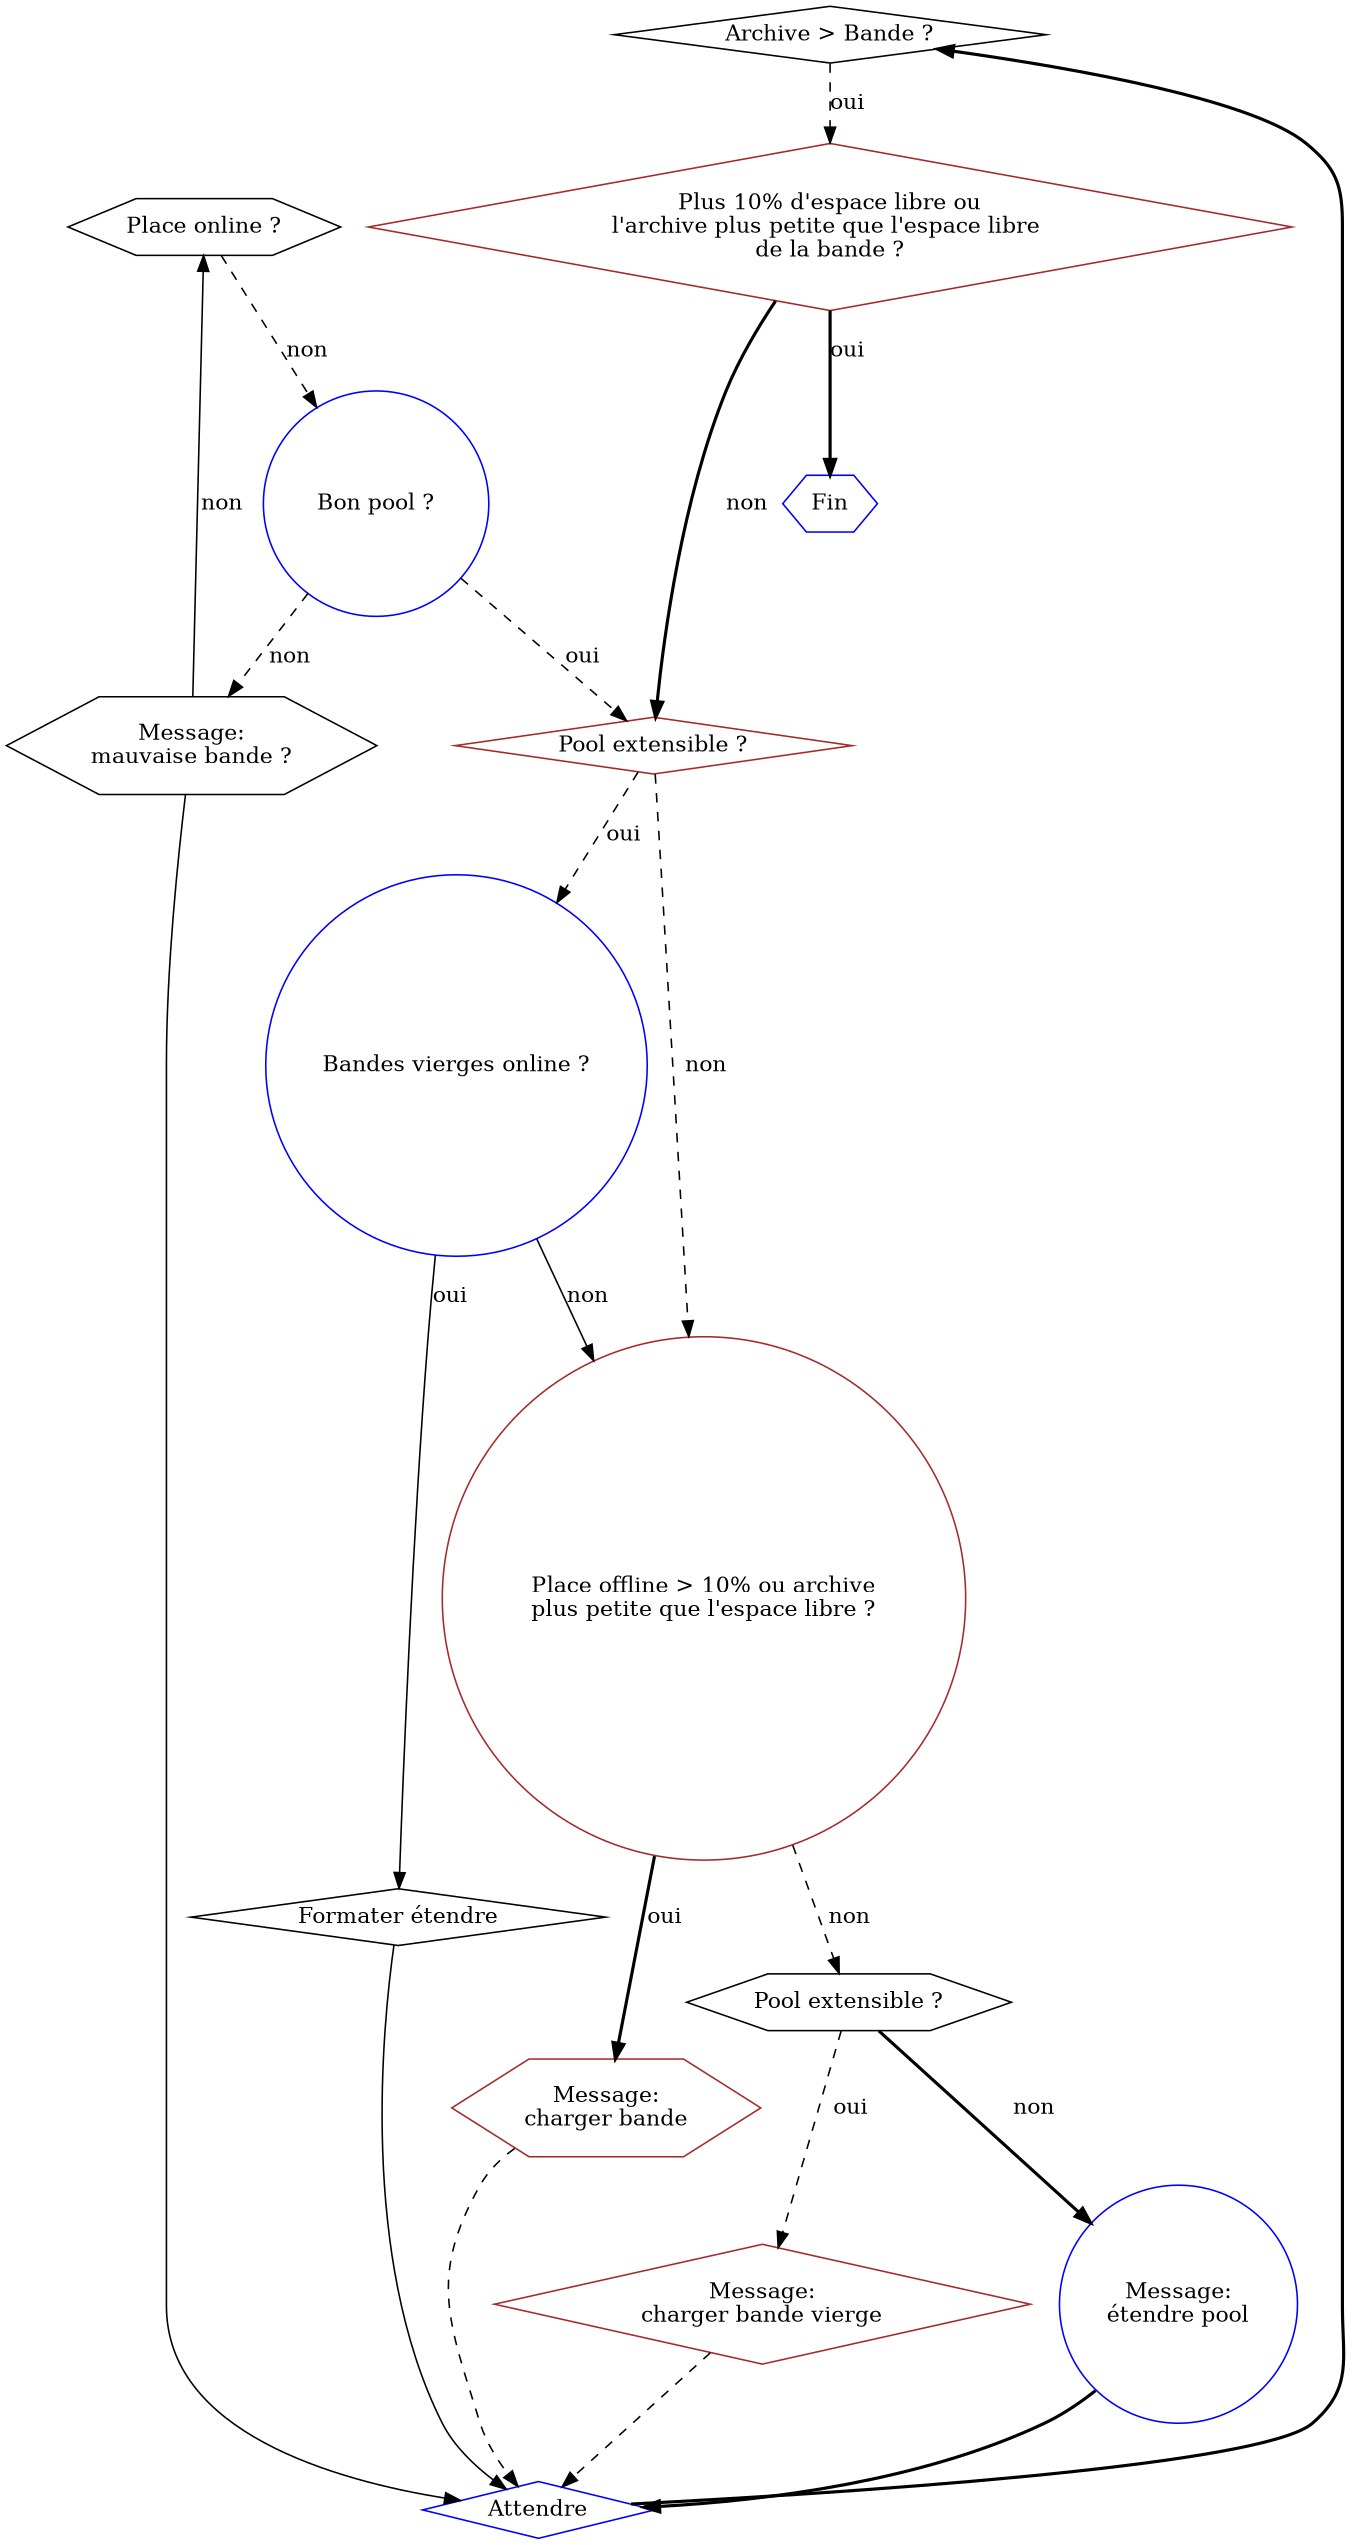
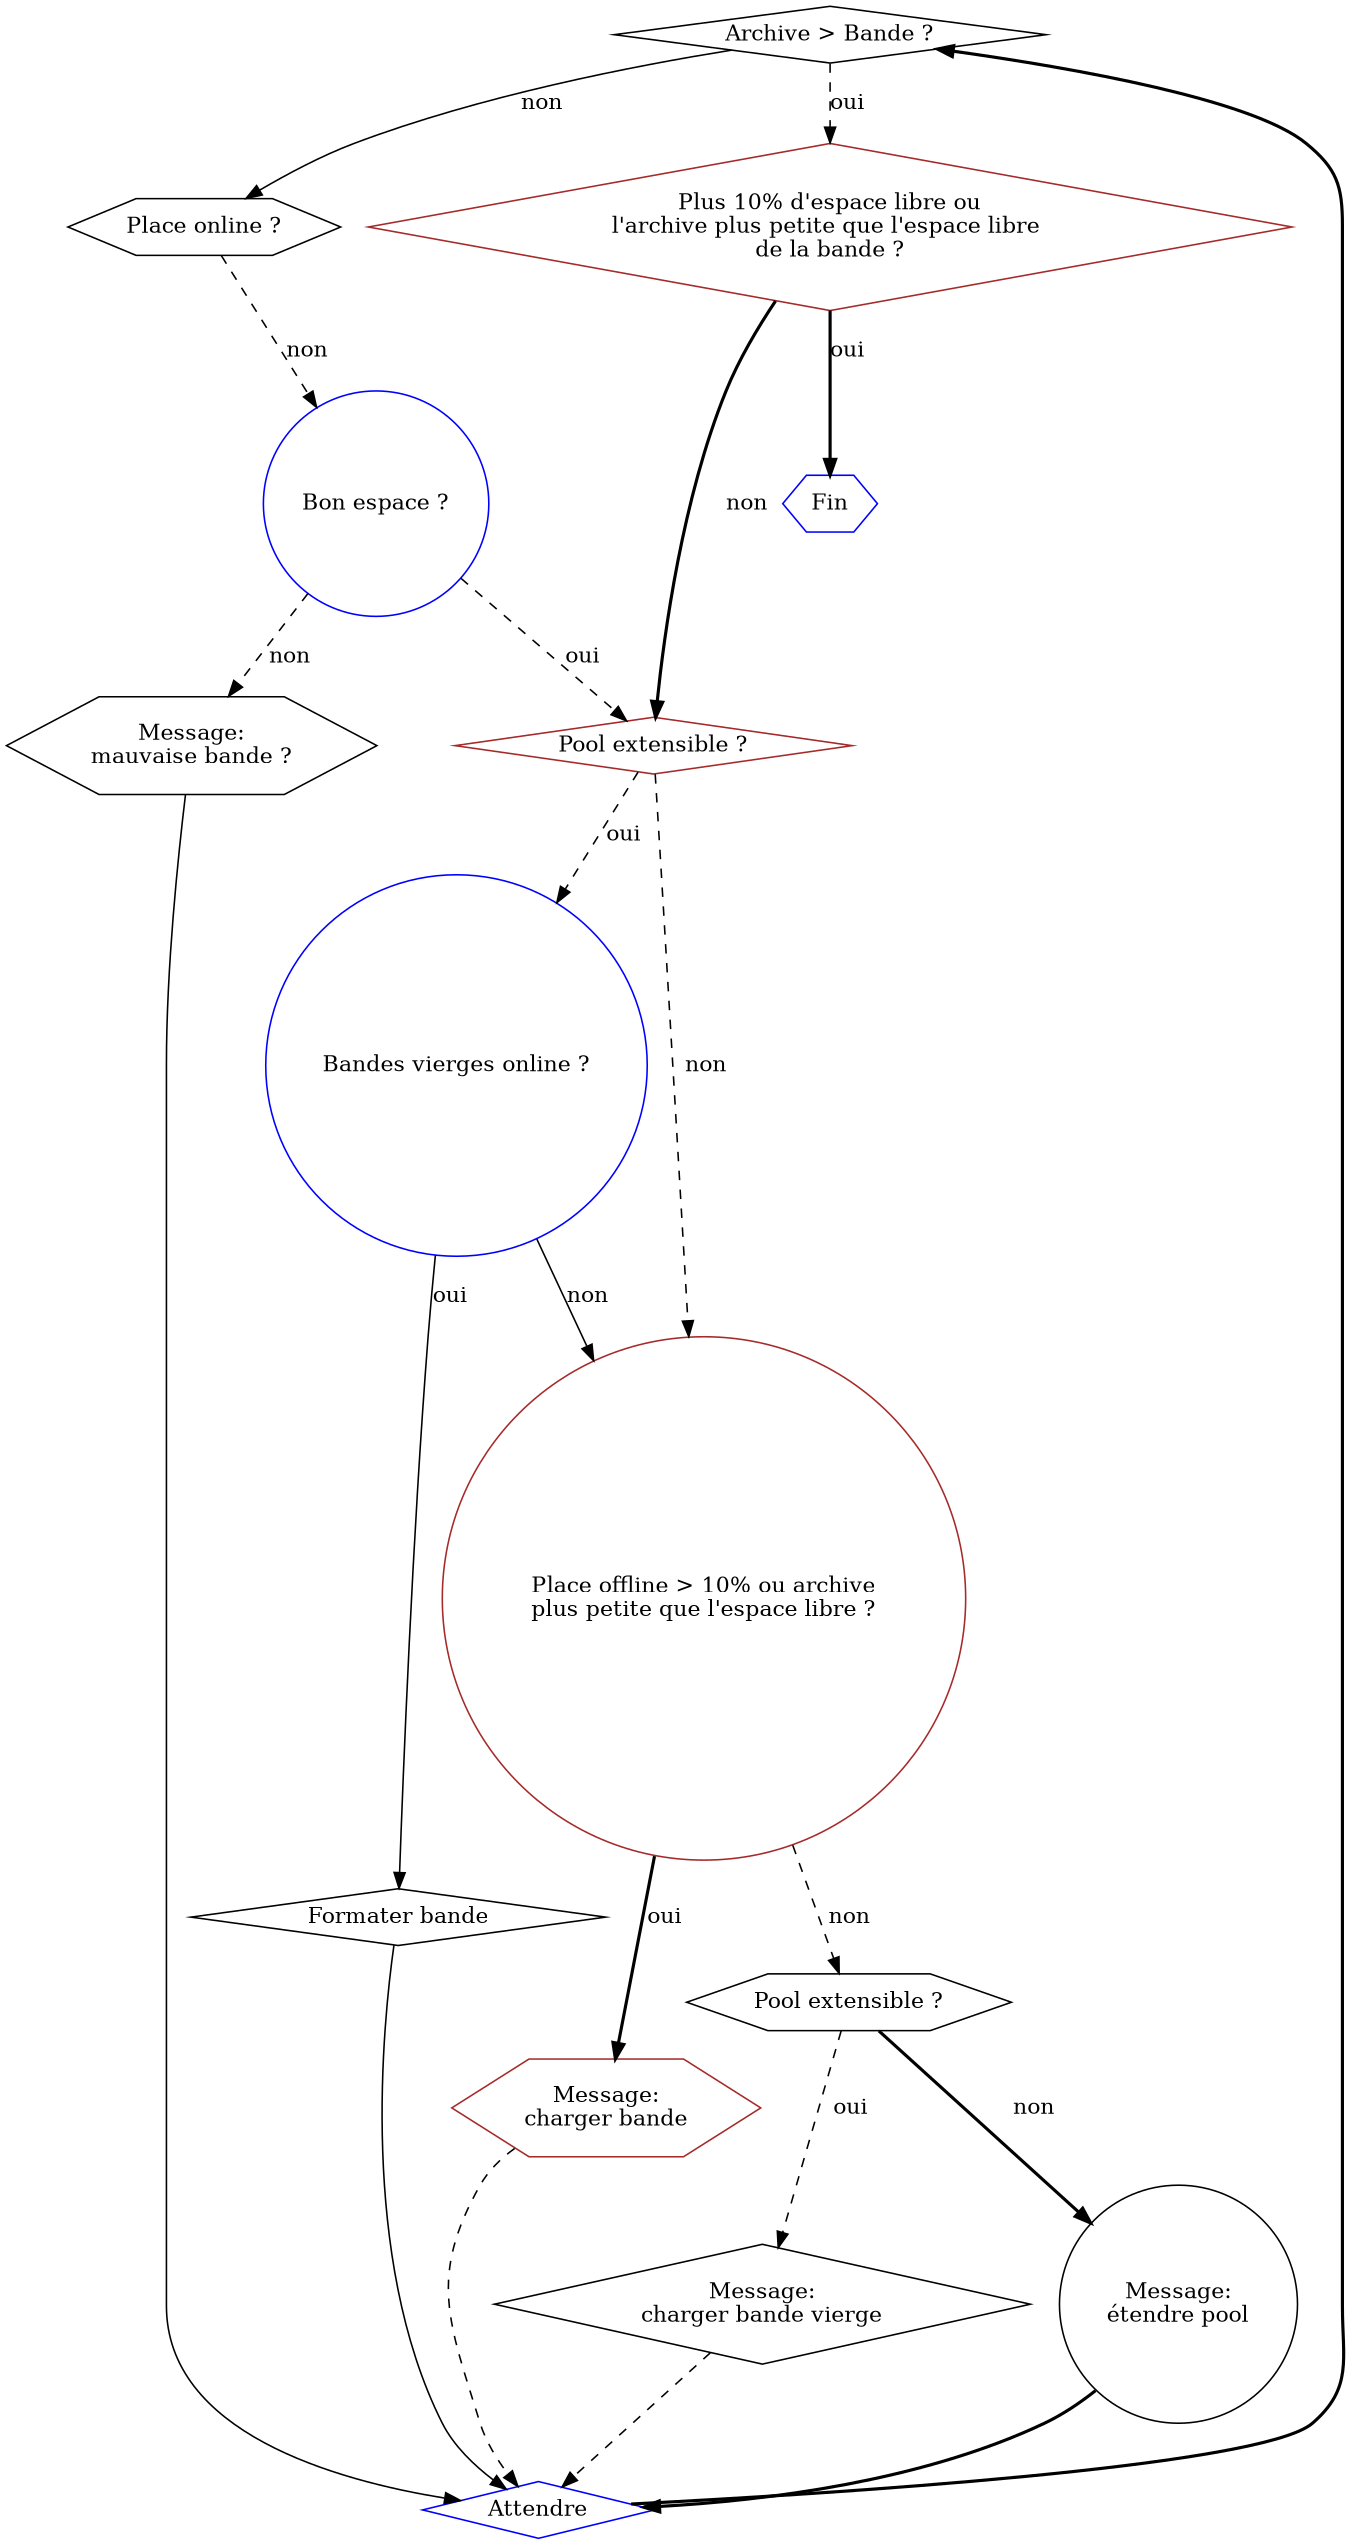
edge "Message: mauvaise bande ?" -> "Place online ?": now "Archive > Bande ?" -> "Place online ?"
node "Bon pool ?": label "Bon pool ?" -> "Bon espace ?"
node "Formater étendre": label "Formater étendre" -> "Formater bande"
node "Message: charger bande vierge": color brown -> black
node "Message: étendre pool": color blue -> black
